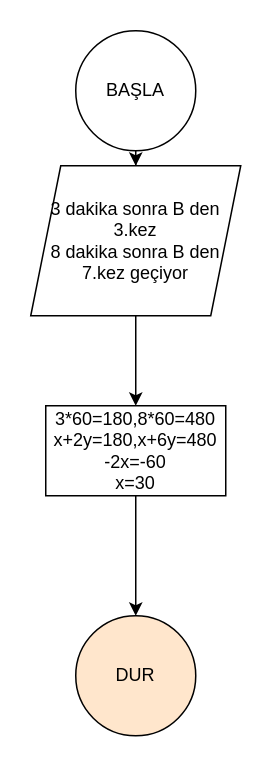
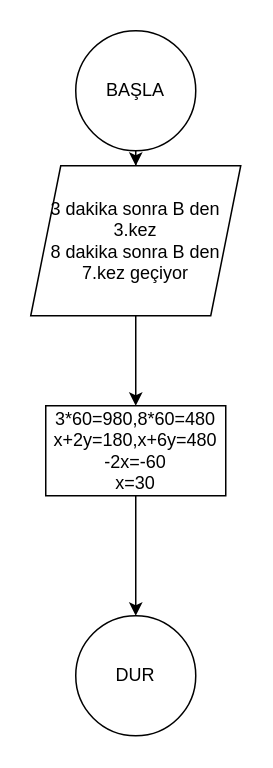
node "3*60=180,8*60=480 x+2y=180,x+6y=480 -2x=-60 x=30": label "3*60=180,8*60=480 x+2y=180,x+6y=480 -2x=-60 x=30" -> "3*60=980,8*60=480 x+2y=180,x+6y=480 -2x=-60 x=30"
node "DUR": fillcolor #ffe6cc -> #ffffff
